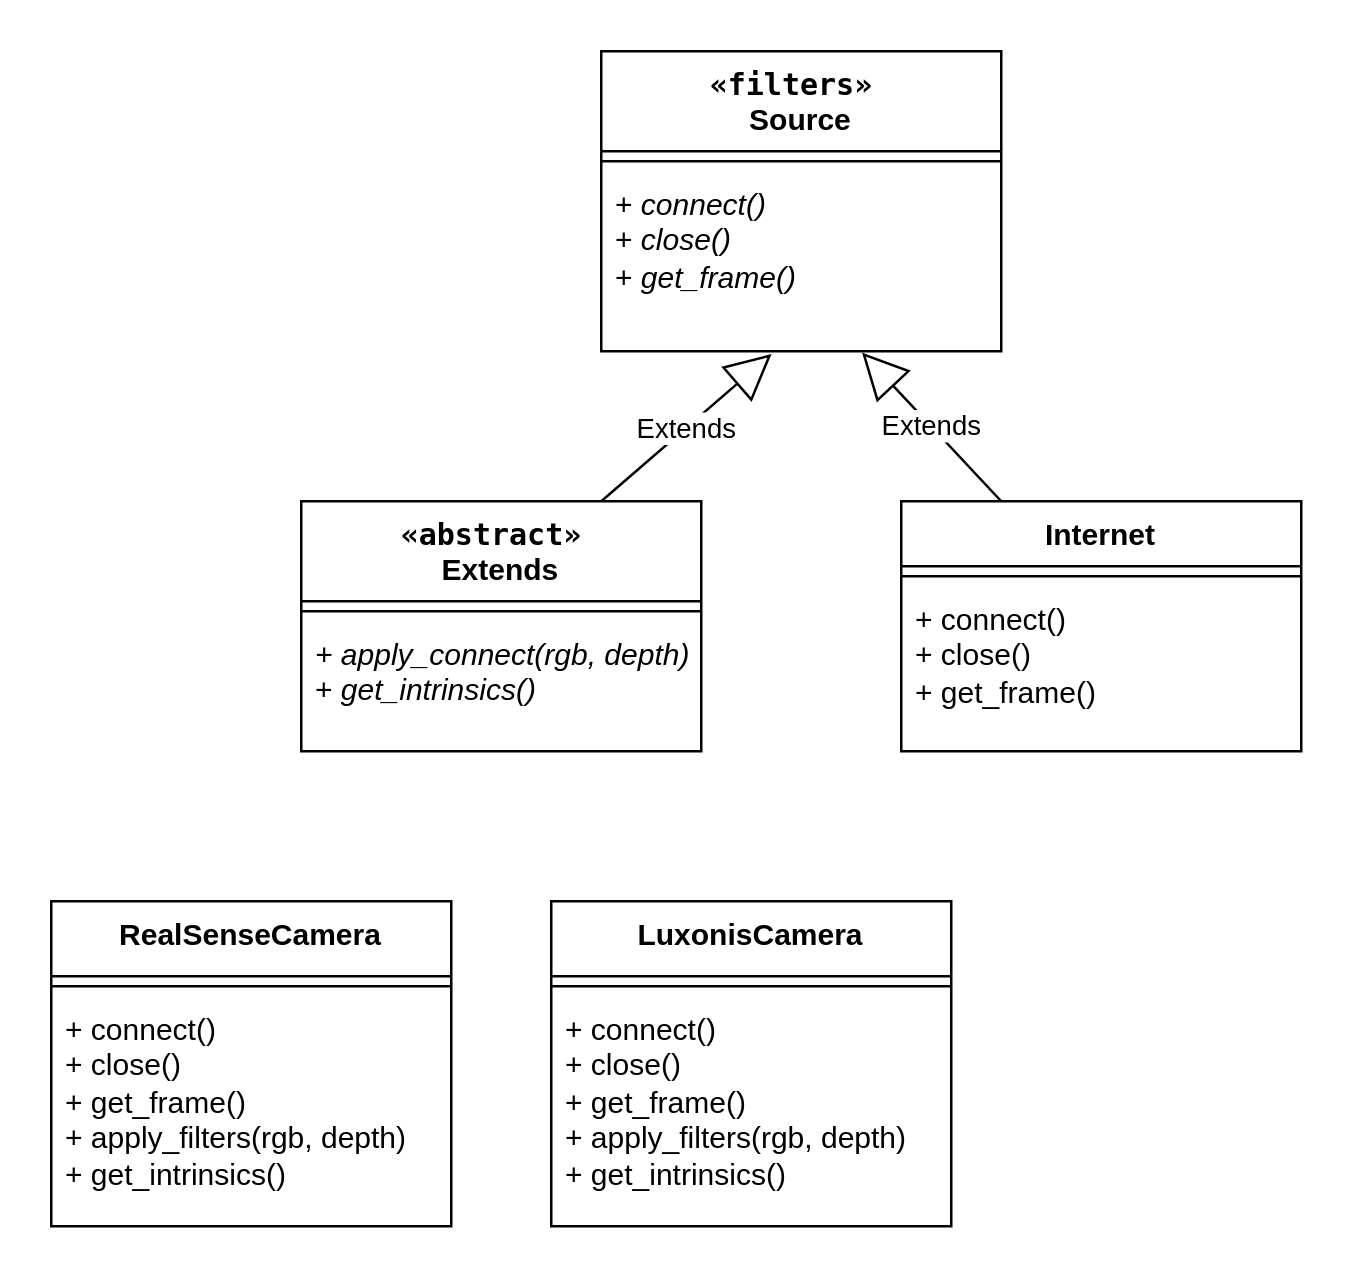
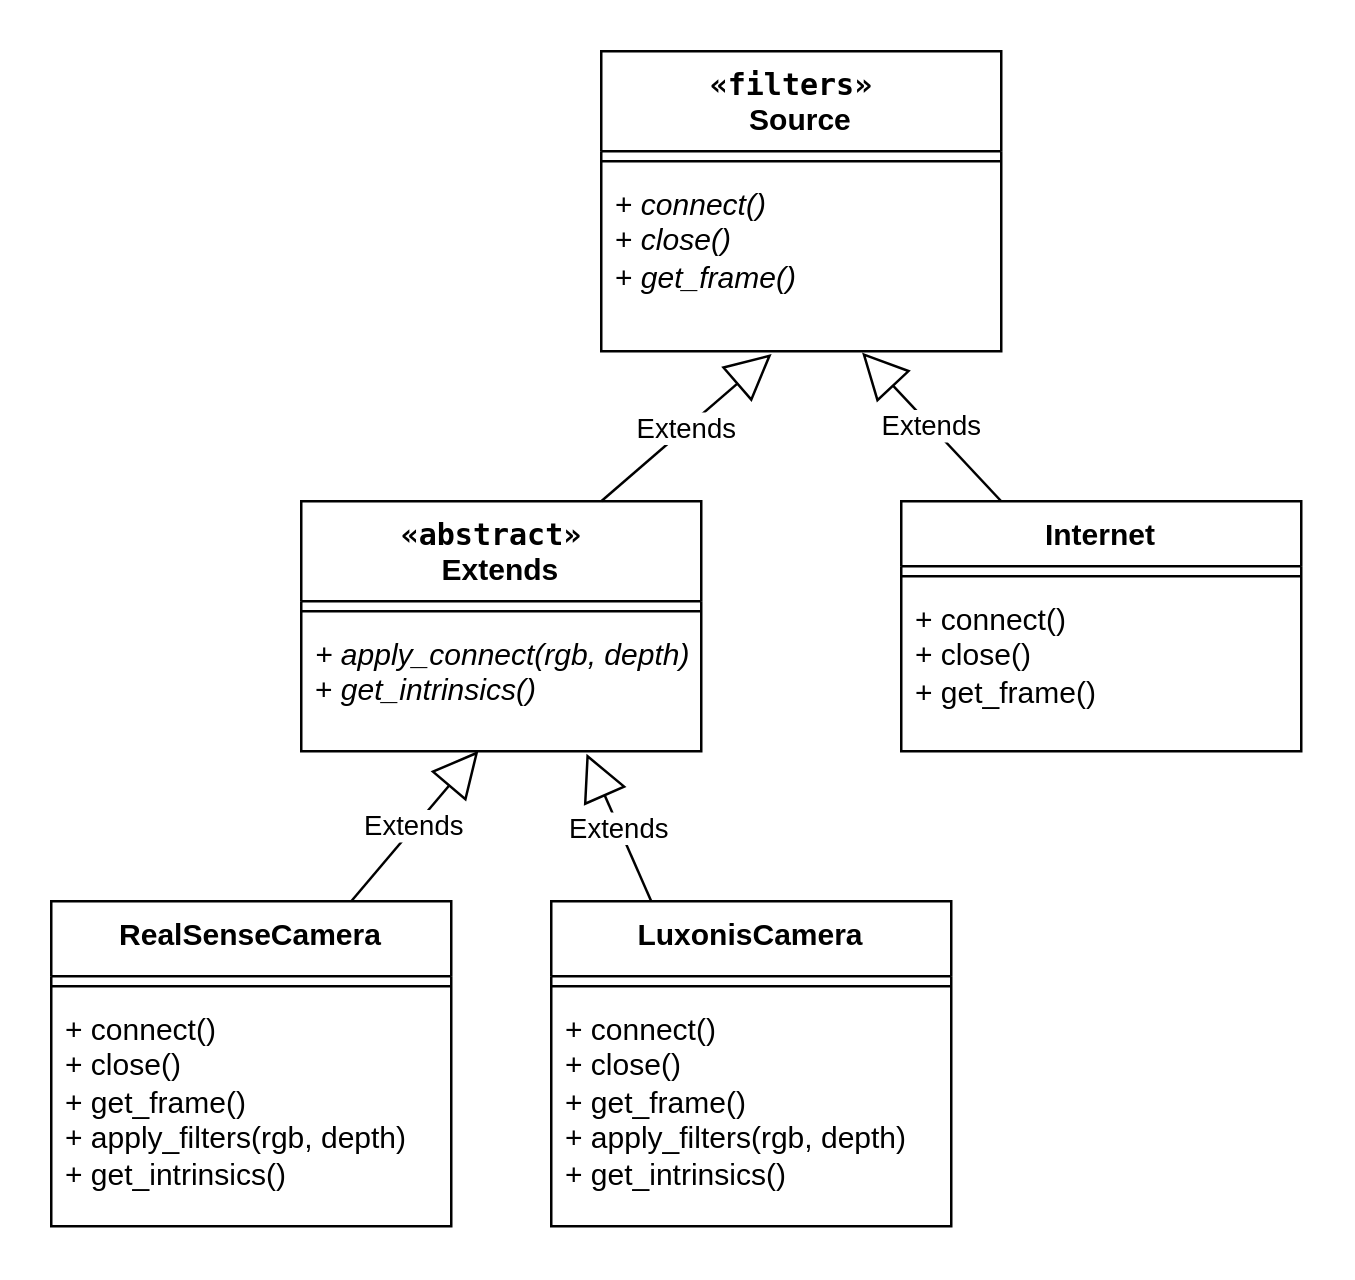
edge "RealSenseCamera" -> "+ apply_connect(rgb, depth) + get_intrinsics()": added, label "Extends"
edge "LuxonisCamera" -> "+ apply_connect(rgb, depth) + get_intrinsics()": added, label "Extends"
